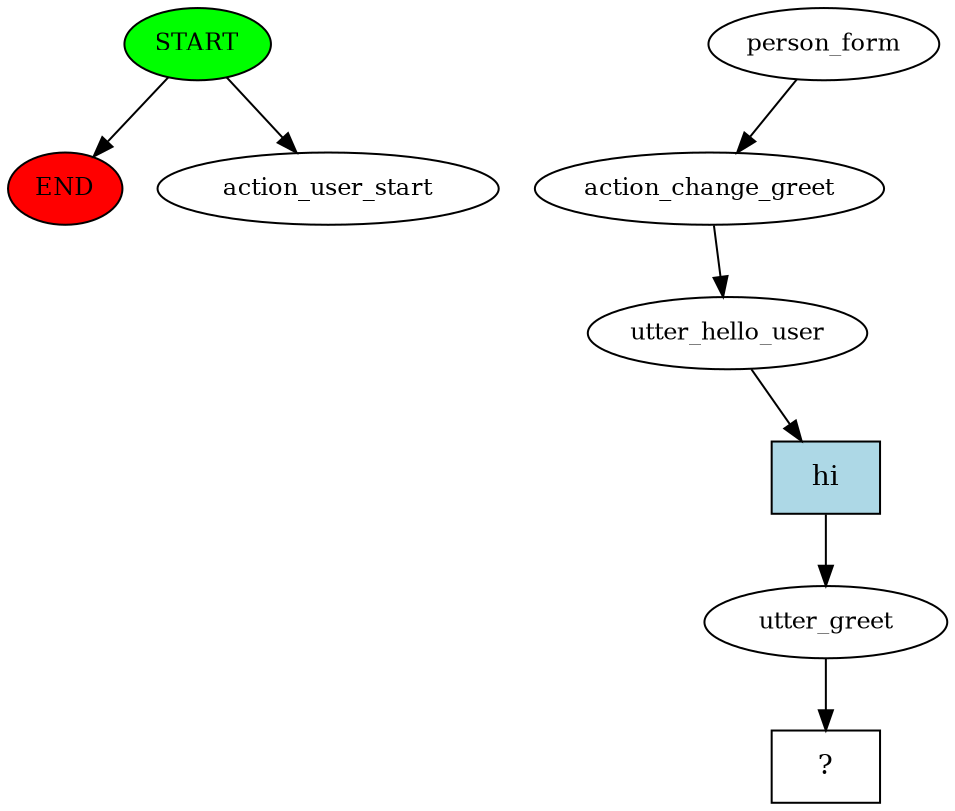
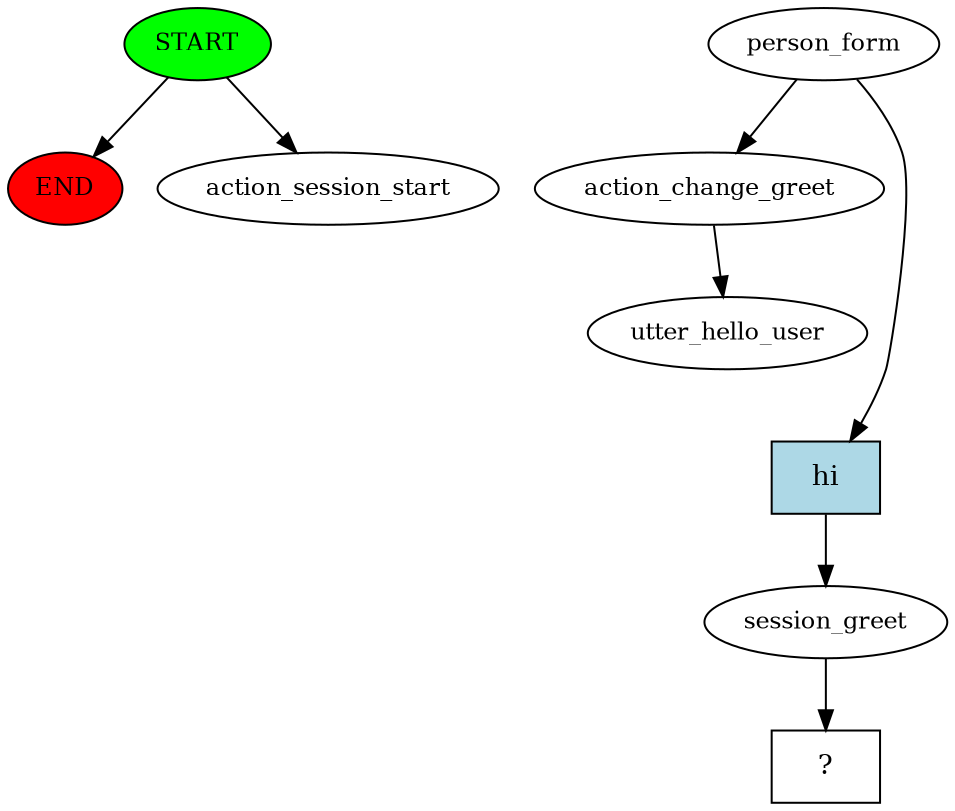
node "action_user_start": label "action_user_start" -> "action_session_start"
edge "utter_hello_user" -> "hi": now "person_form" -> "hi"
node "utter_greet": label "utter_greet" -> "session_greet"
